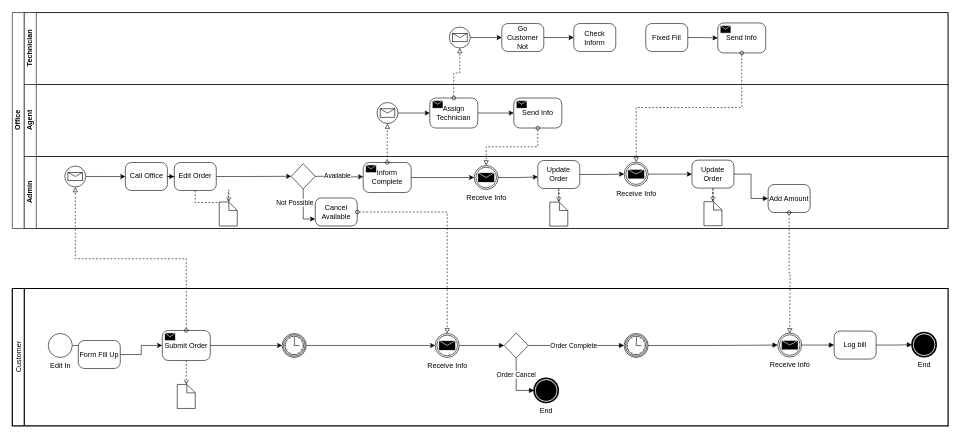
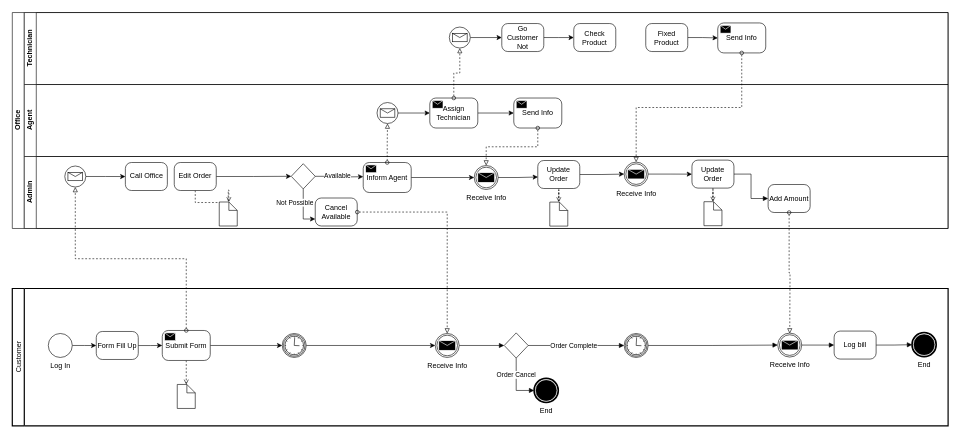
node "Check Inform": label "Check Inform" -> "Check Product"
node "Fixed Fill": label "Fixed Fill" -> "Fixed Product"
edge "Call Office" -> "Edit Order": removed
node "Inform Complete": label "Inform Complete" -> "Inform Agent"
node "Submit Order": label "Submit Order" -> "Submit Form"
node "Form Fill Up": moved (99, 354) -> (117, 345)
node "Edit In": label "Edit In" -> "Log In"
